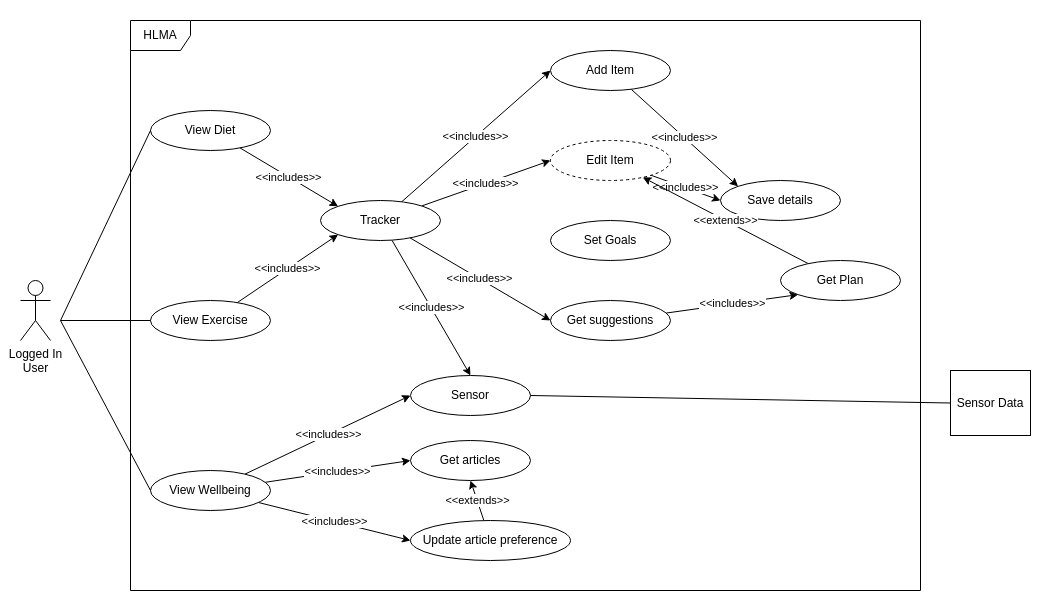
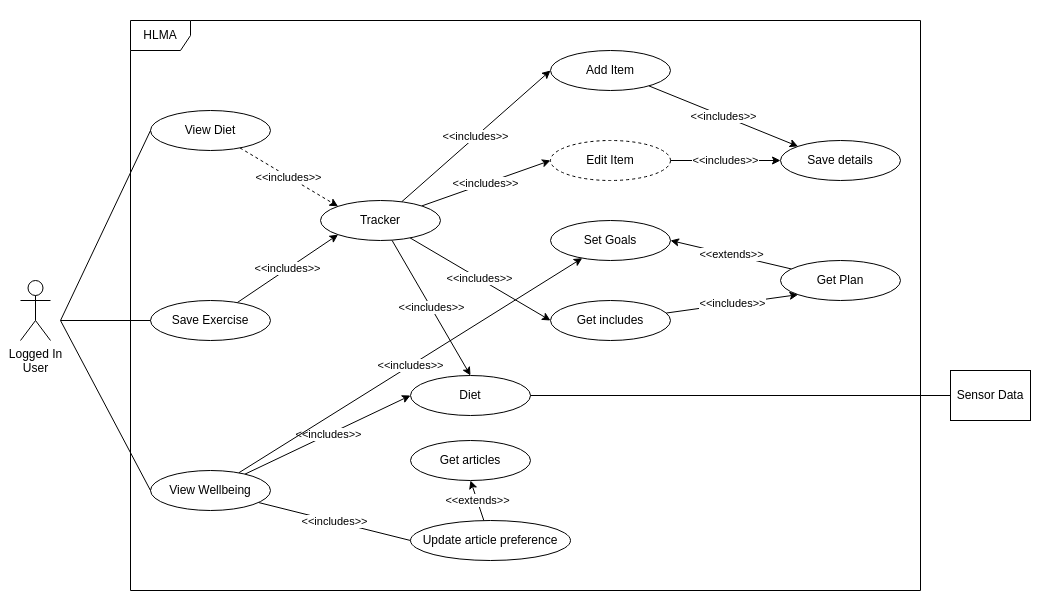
edge "View Diet" -> "Tracker": style solid -> dashed
node "Save details": moved (781, 201) -> (841, 161)
edge "Get Plan" -> "Edit Item": now "Get Plan" -> "Set Goals"
node "View Exercise": label "View Exercise" -> "Save Exercise"
node "Get suggestions": label "Get suggestions" -> "Get includes"
node "Sensor": label "Sensor" -> "Diet"
node "Sensor Data": size 80x65 -> 80x50
edge "View Wellbeing" -> "Get articles": now "View Wellbeing" -> "Set Goals"
edge "View Wellbeing" -> "Update article preference": arrowhead classic -> none
